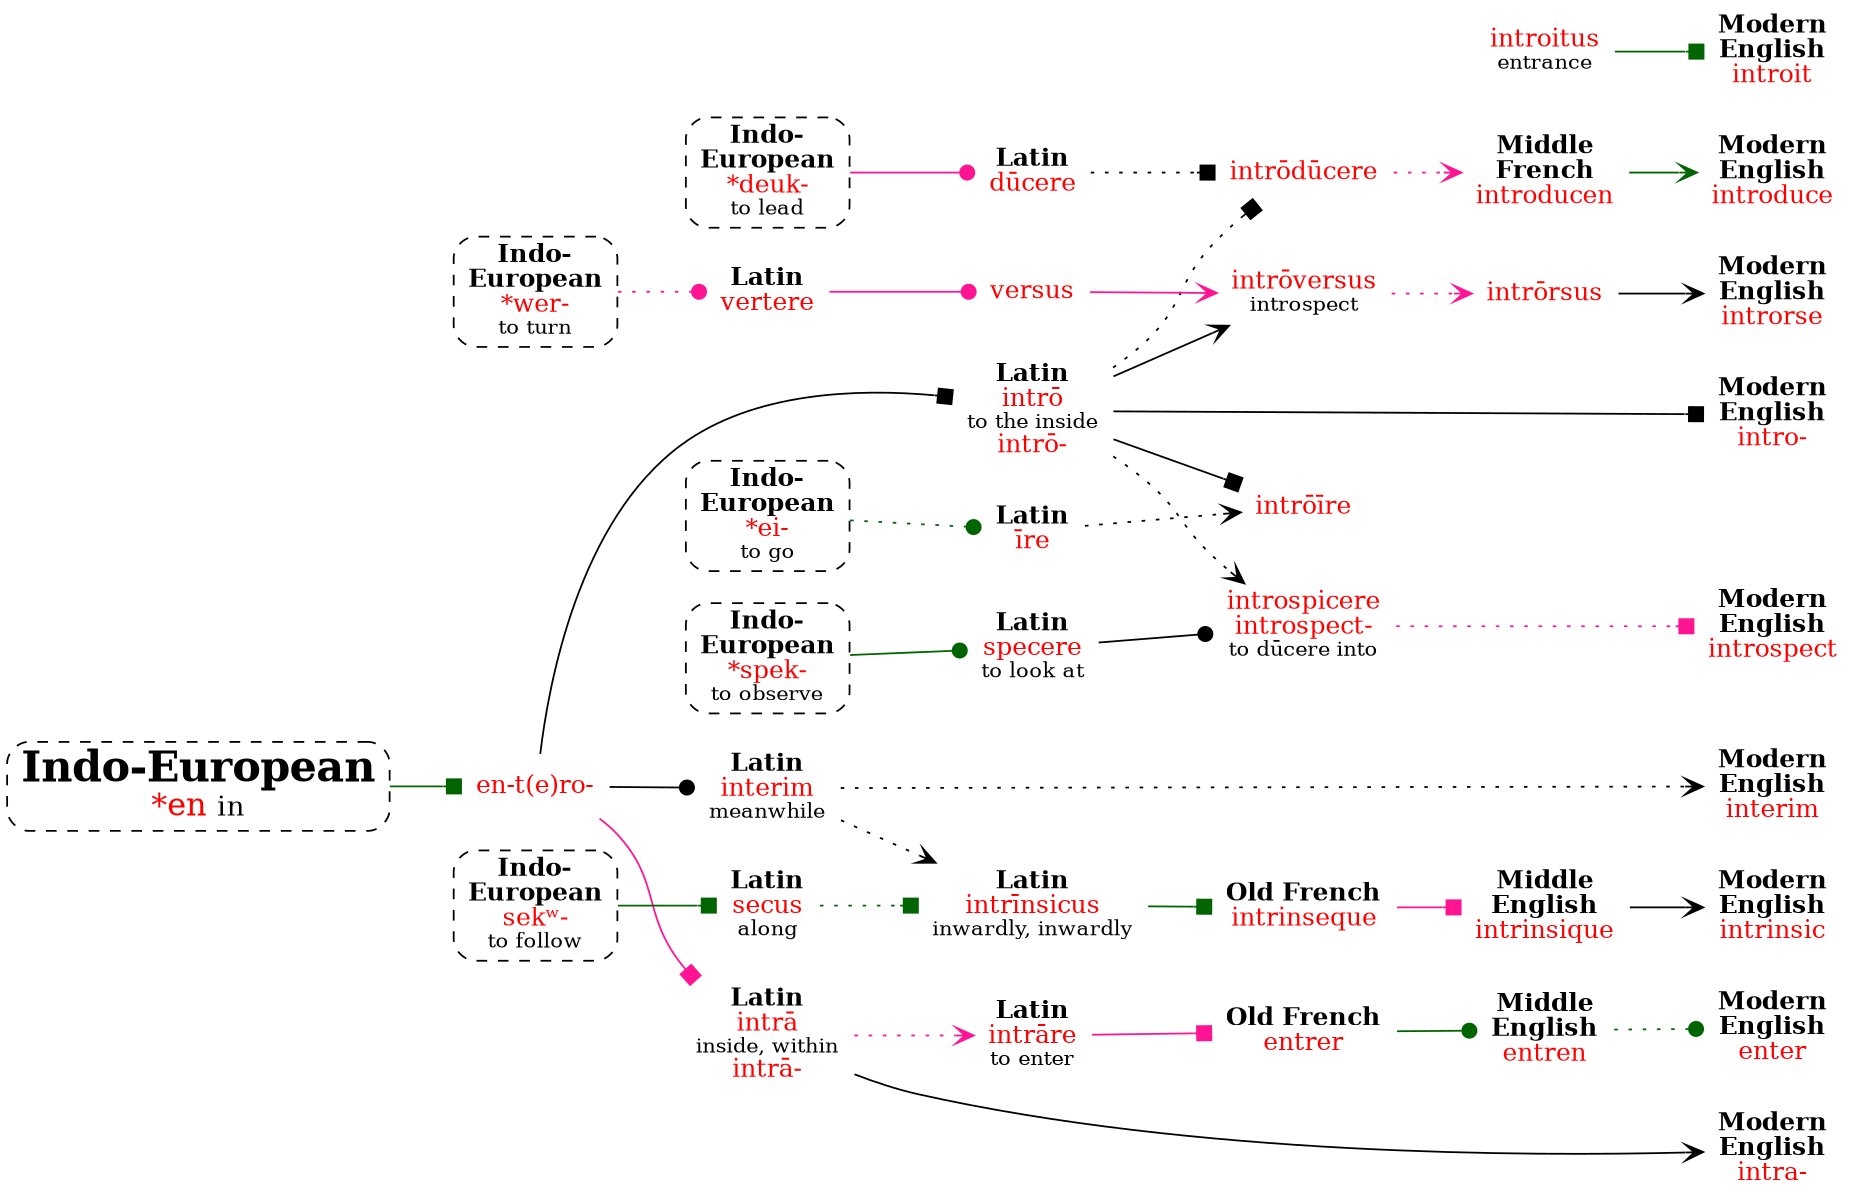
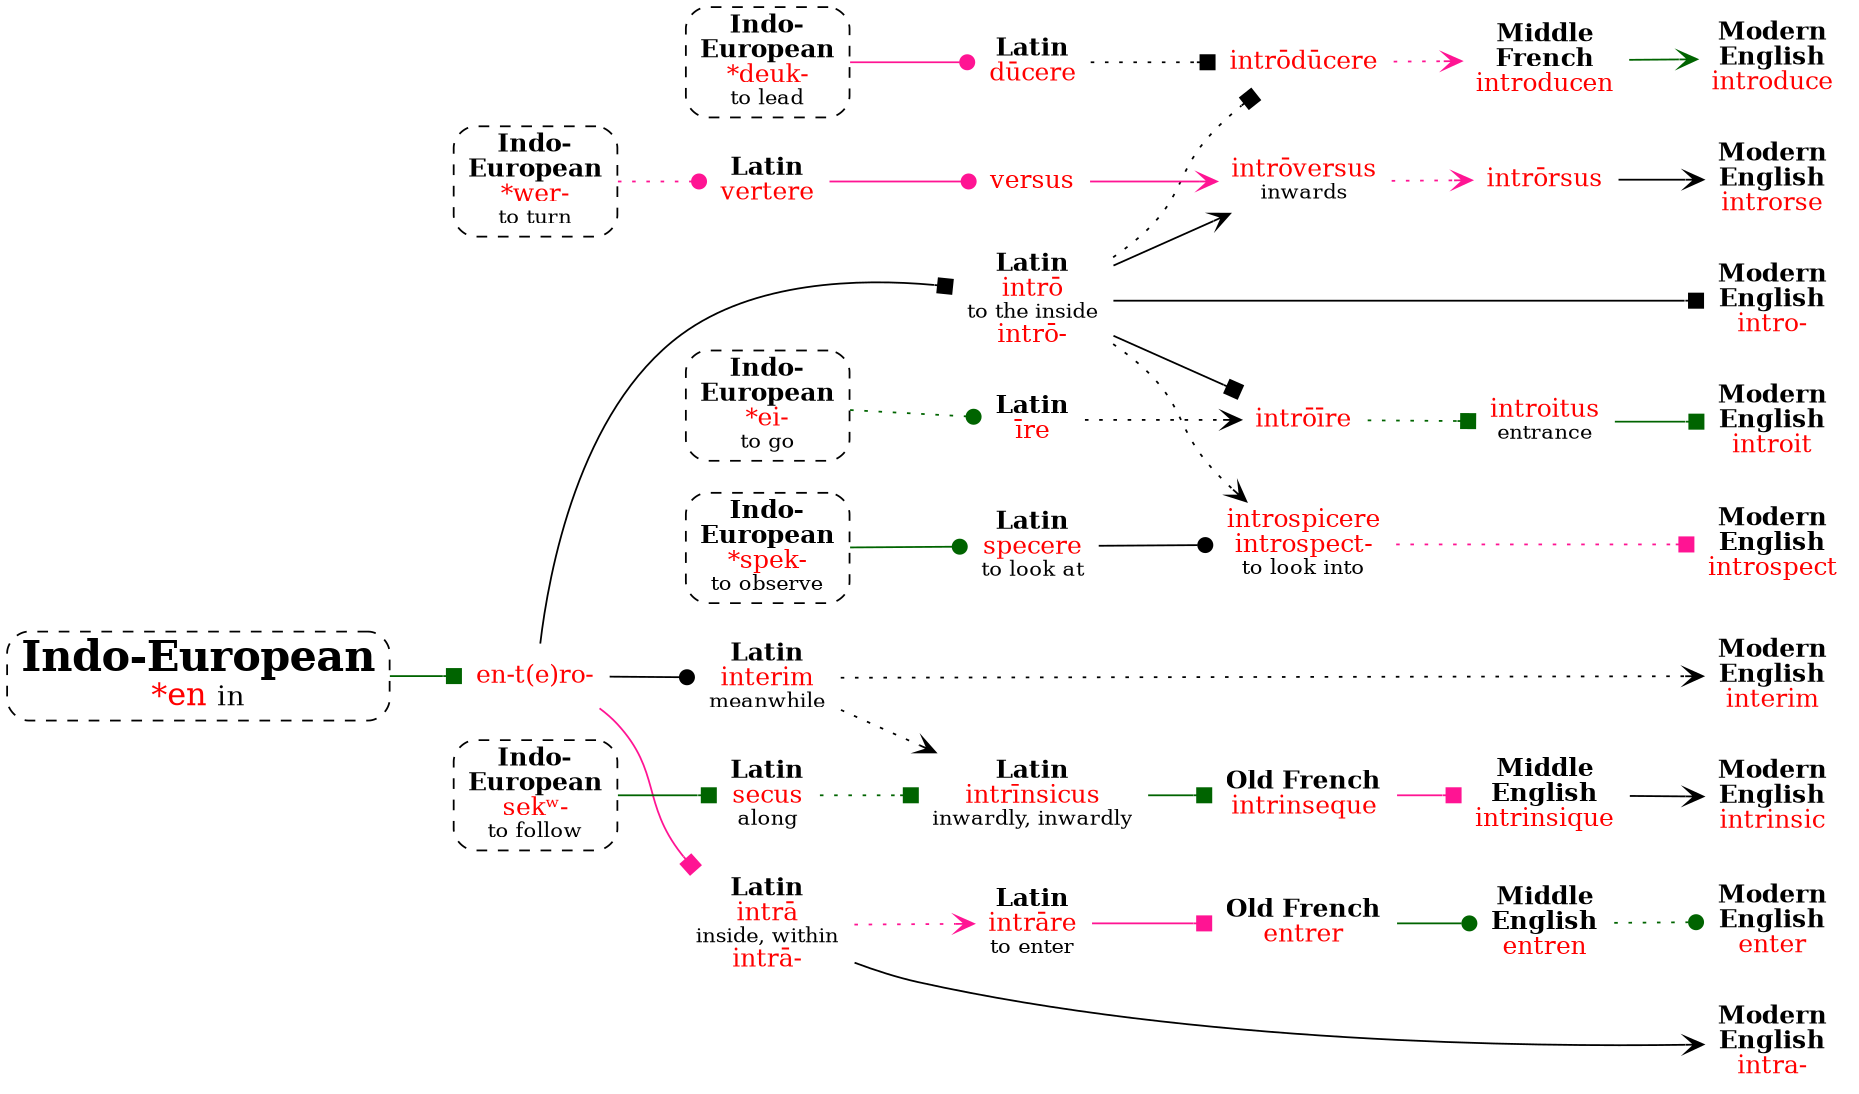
node "intrōversus": text "introspect" -> "inwards"
edge "intrōīre" -> "introitus": added
node "introspicere": text "to dūcere into" -> "to look into"
